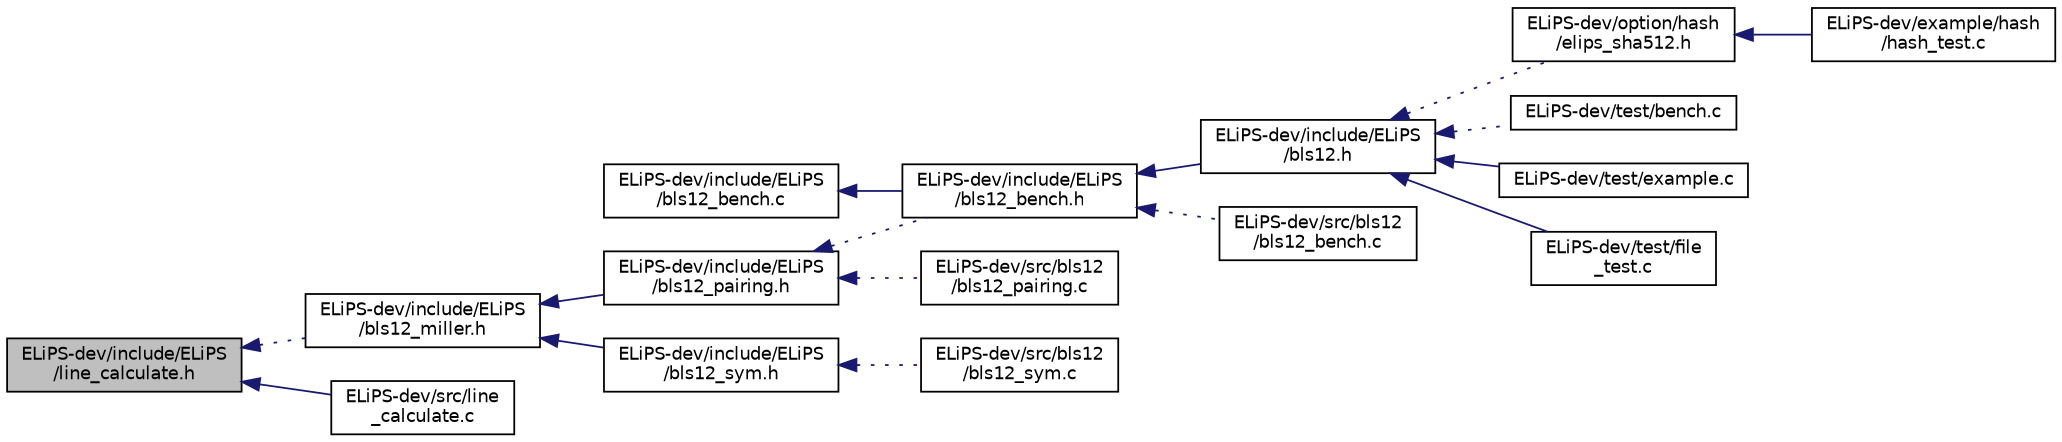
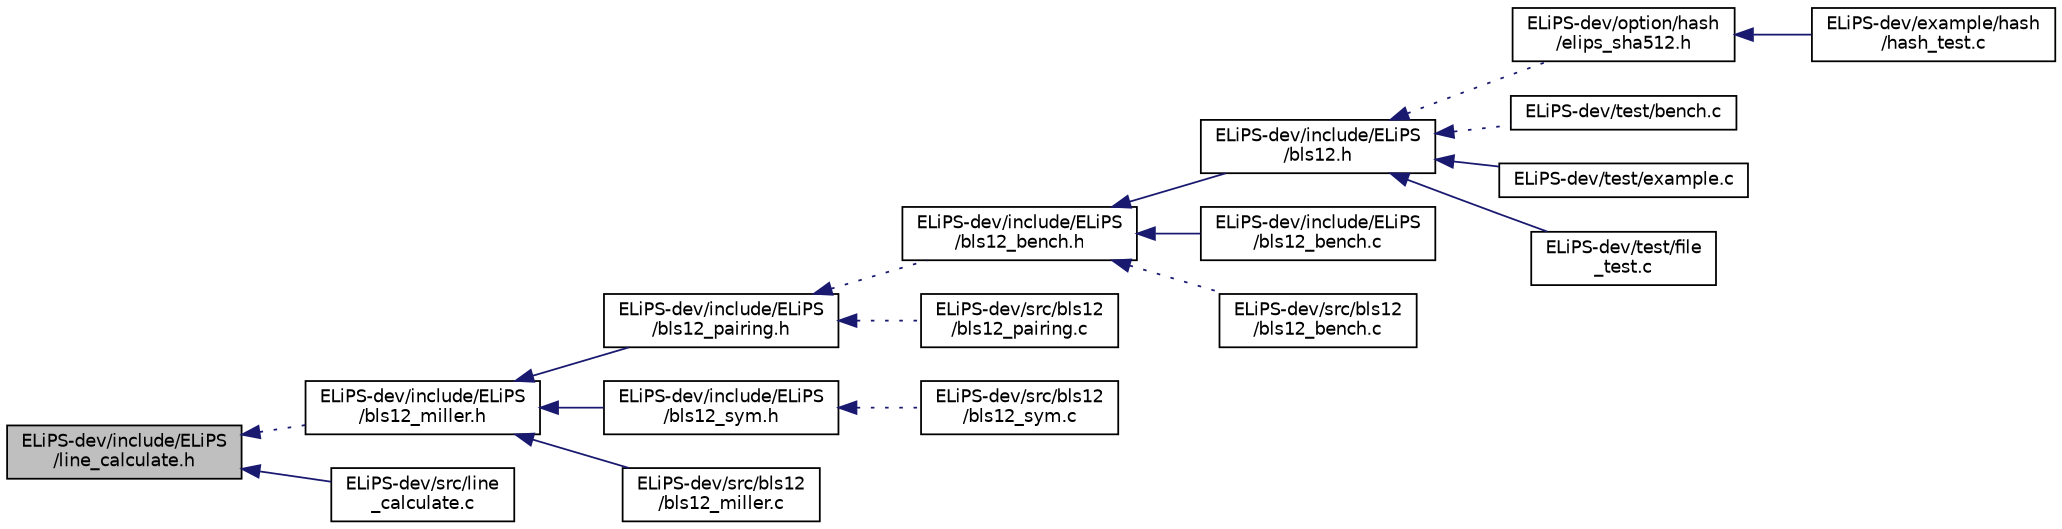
edge "ELiPS-dev/include/ELiPS /bls12_bench.h" -> "ELiPS-dev/include/ELiPS /bls12_bench.c": reversed
node "ELiPS-dev/src/bls12 /bls12_miller.c": added
